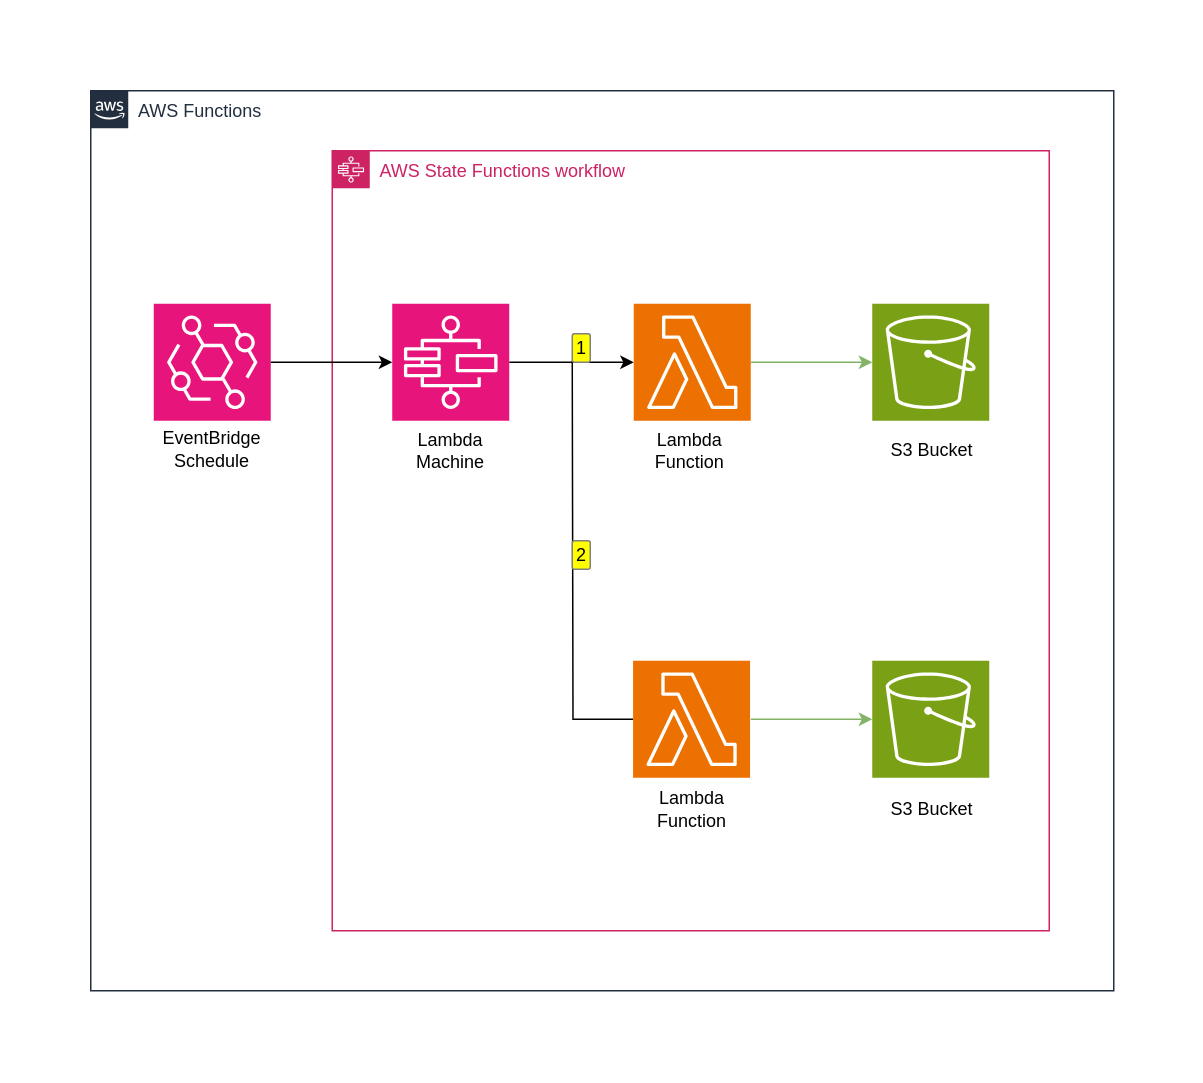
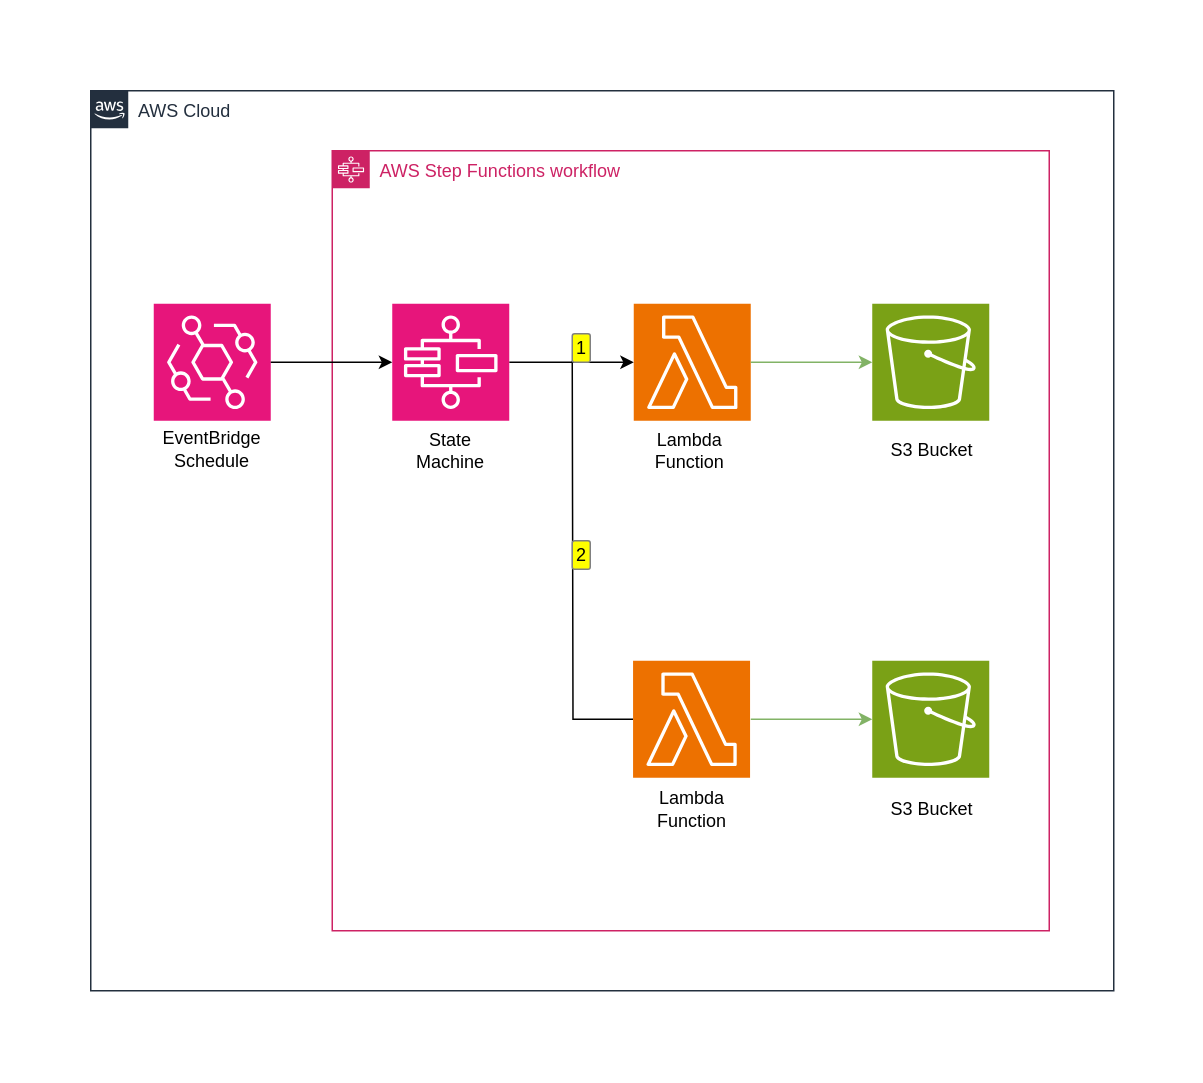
node "AWS Functions": label "AWS Functions" -> "AWS Cloud"
node "AWS State Functions workflow": label "AWS State Functions workflow" -> "AWS Step Functions workflow"
node "Lambda Machine": label "Lambda Machine" -> "State Machine"
